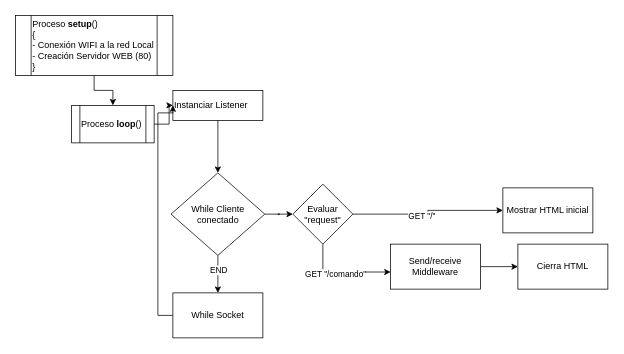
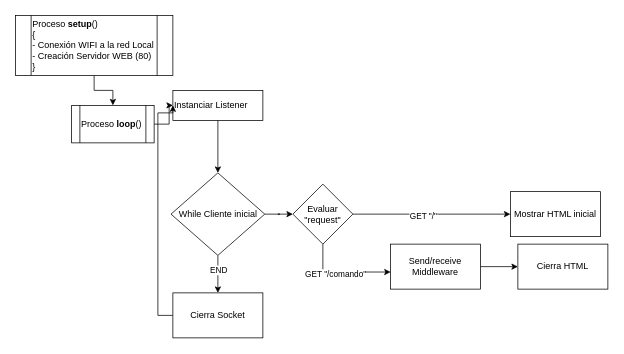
node "Mostrar HTML inicial": moved (548, 210) -> (555, 214)
node "While Cliente conectado": label "While Cliente conectado" -> "While Cliente inicial"
node "While Socket": label "While Socket" -> "Cierra Socket"
